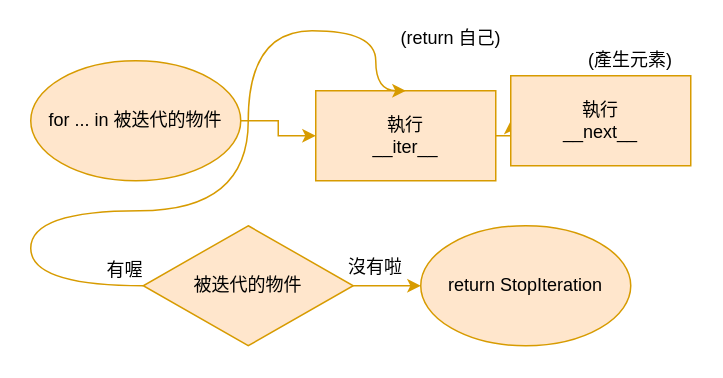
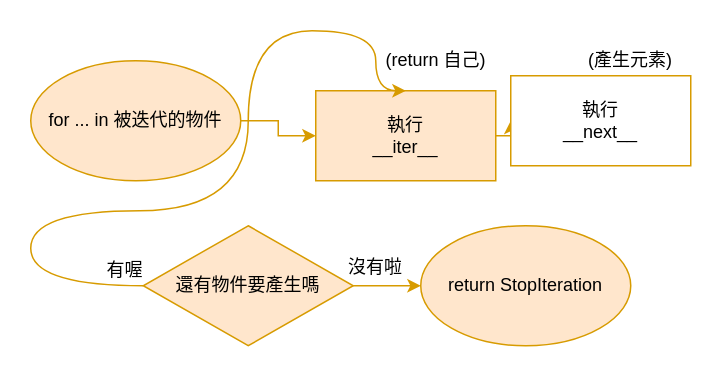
node "(return 自己)": moved (458, 38) -> (443, 61)
node "執行 __next__": fillcolor #ffe6cc -> #ffffff
node "被迭代的物件": label "被迭代的物件" -> "還有物件要產生嗎"
